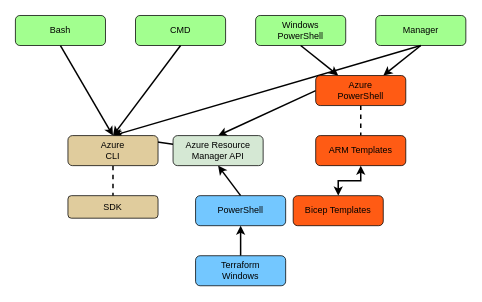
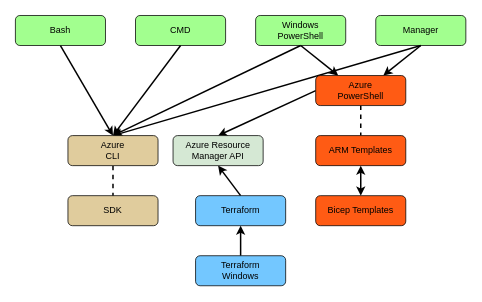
edge "Azure Resource Manager API" -> "Azure CLI": now "Windows PowerShell" -> "Azure CLI"
node "SDK": size 90x23 -> 90x30
node "PowerShell": label "PowerShell" -> "Terraform"
node "Bicep Templates": moved (338, 210) -> (360, 210)
